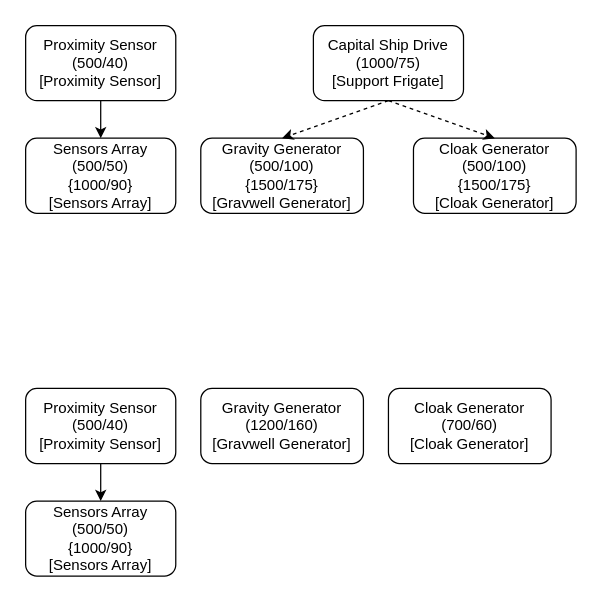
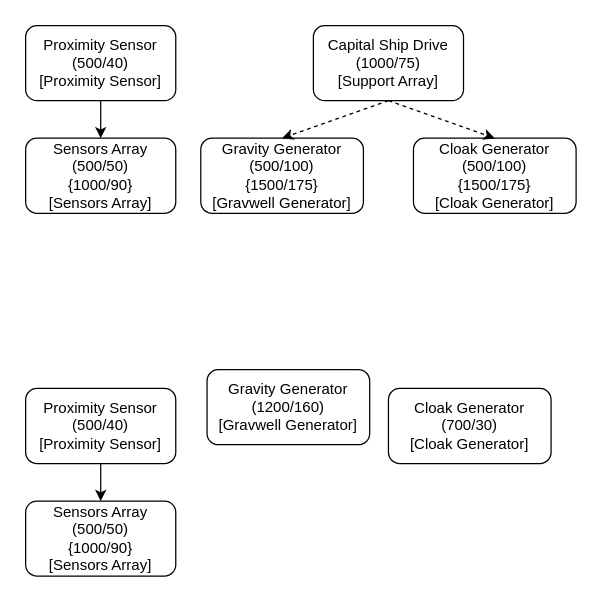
node "Capital Ship Drive (1000/75) [Support Frigate]": label "Capital Ship Drive (1000/75) [Support Frigate]" -> "Capital Ship Drive (1000/75) [Support Array]"
node "Gravity Generator (1200/160) [Gravwell Generator]": moved (282, 426) -> (288, 407)
node "Cloak Generator (700/60) [Cloak Generator]": label "Cloak Generator (700/60) [Cloak Generator]" -> "Cloak Generator (700/30) [Cloak Generator]"
